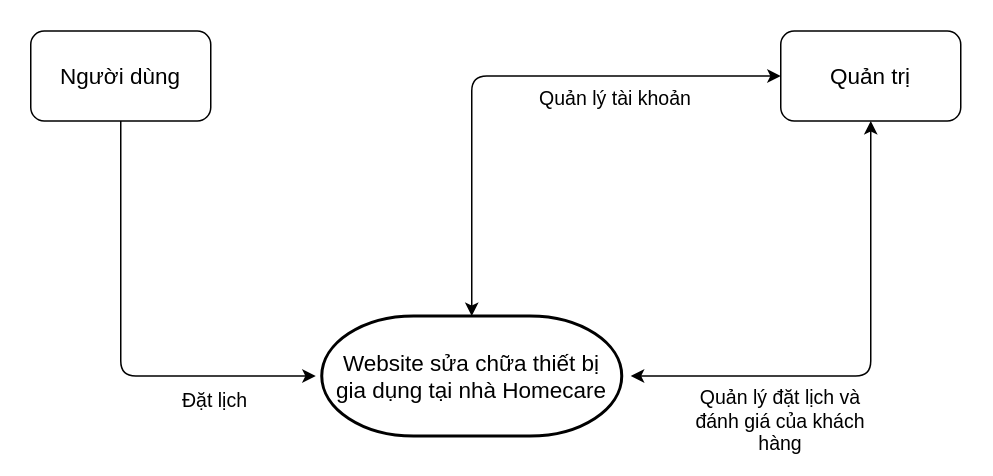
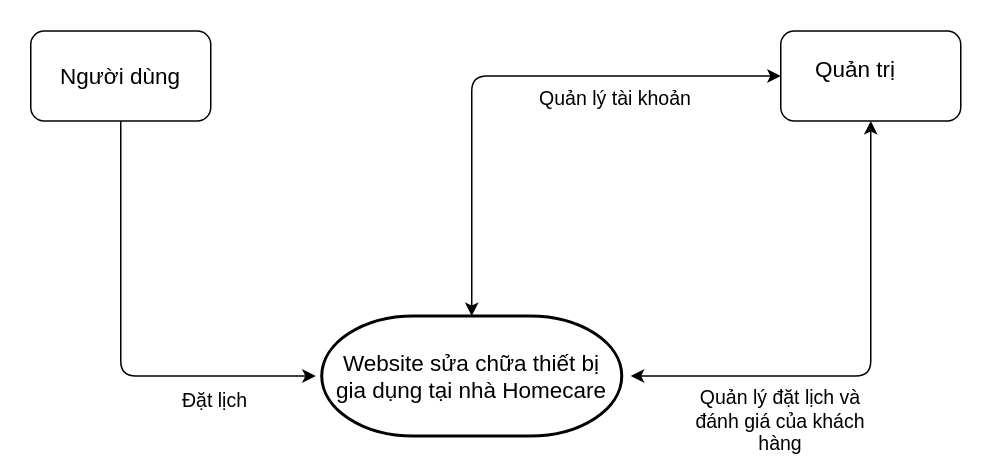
node "Quản trị": moved (871, 76) -> (856, 68)
